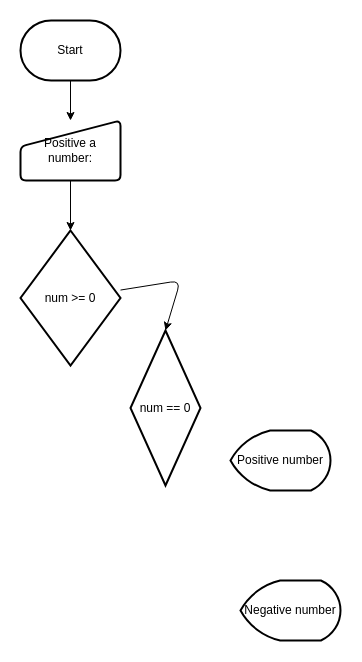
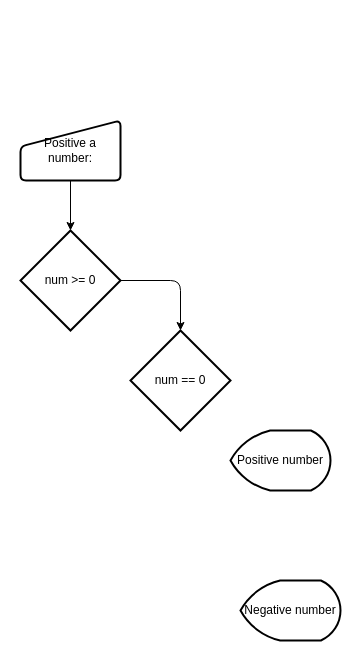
node "Start": removed
edge "Start" -> "Positive a number:": removed
node "num >= 0": size 100x135 -> 100x100
node "num == 0": size 70x155 -> 100x100
